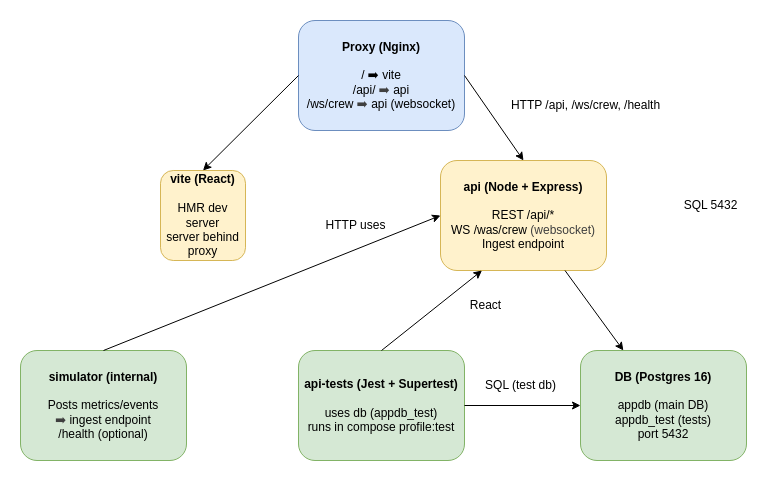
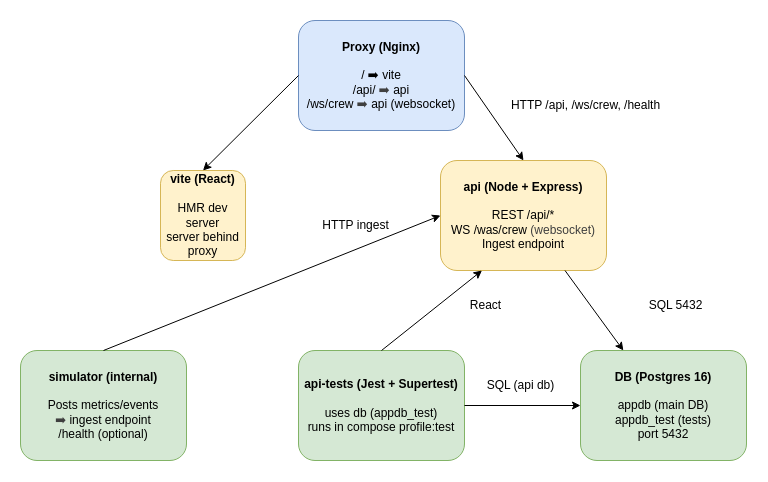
node "SQL 5432": moved (711, 206) -> (676, 306)
node "HTTP uses": label "HTTP uses" -> "HTTP ingest"
node "SQL (test db)": label "SQL (test db)" -> "SQL (api db)"
